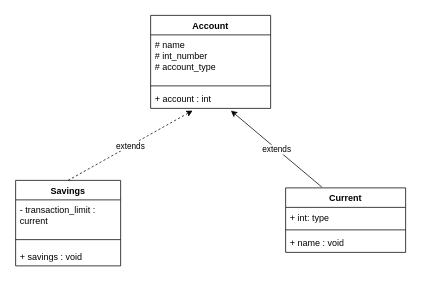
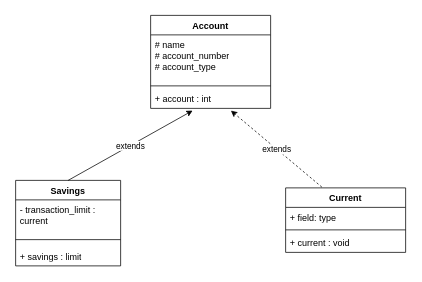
node "# name # int_number # account_type": label "# name # int_number # account_type" -> "# name # account_number # account_type"
edge "Savings" -> "+ account : int": style dashed -> solid
edge "Current" -> "+ account : int": style solid -> dashed
node "+ int: type": label "+ int: type" -> "+ field: type"
node "+ name : void": label "+ name : void" -> "+ current : void"
node "+ savings : void": label "+ savings : void" -> "+ savings : limit"
